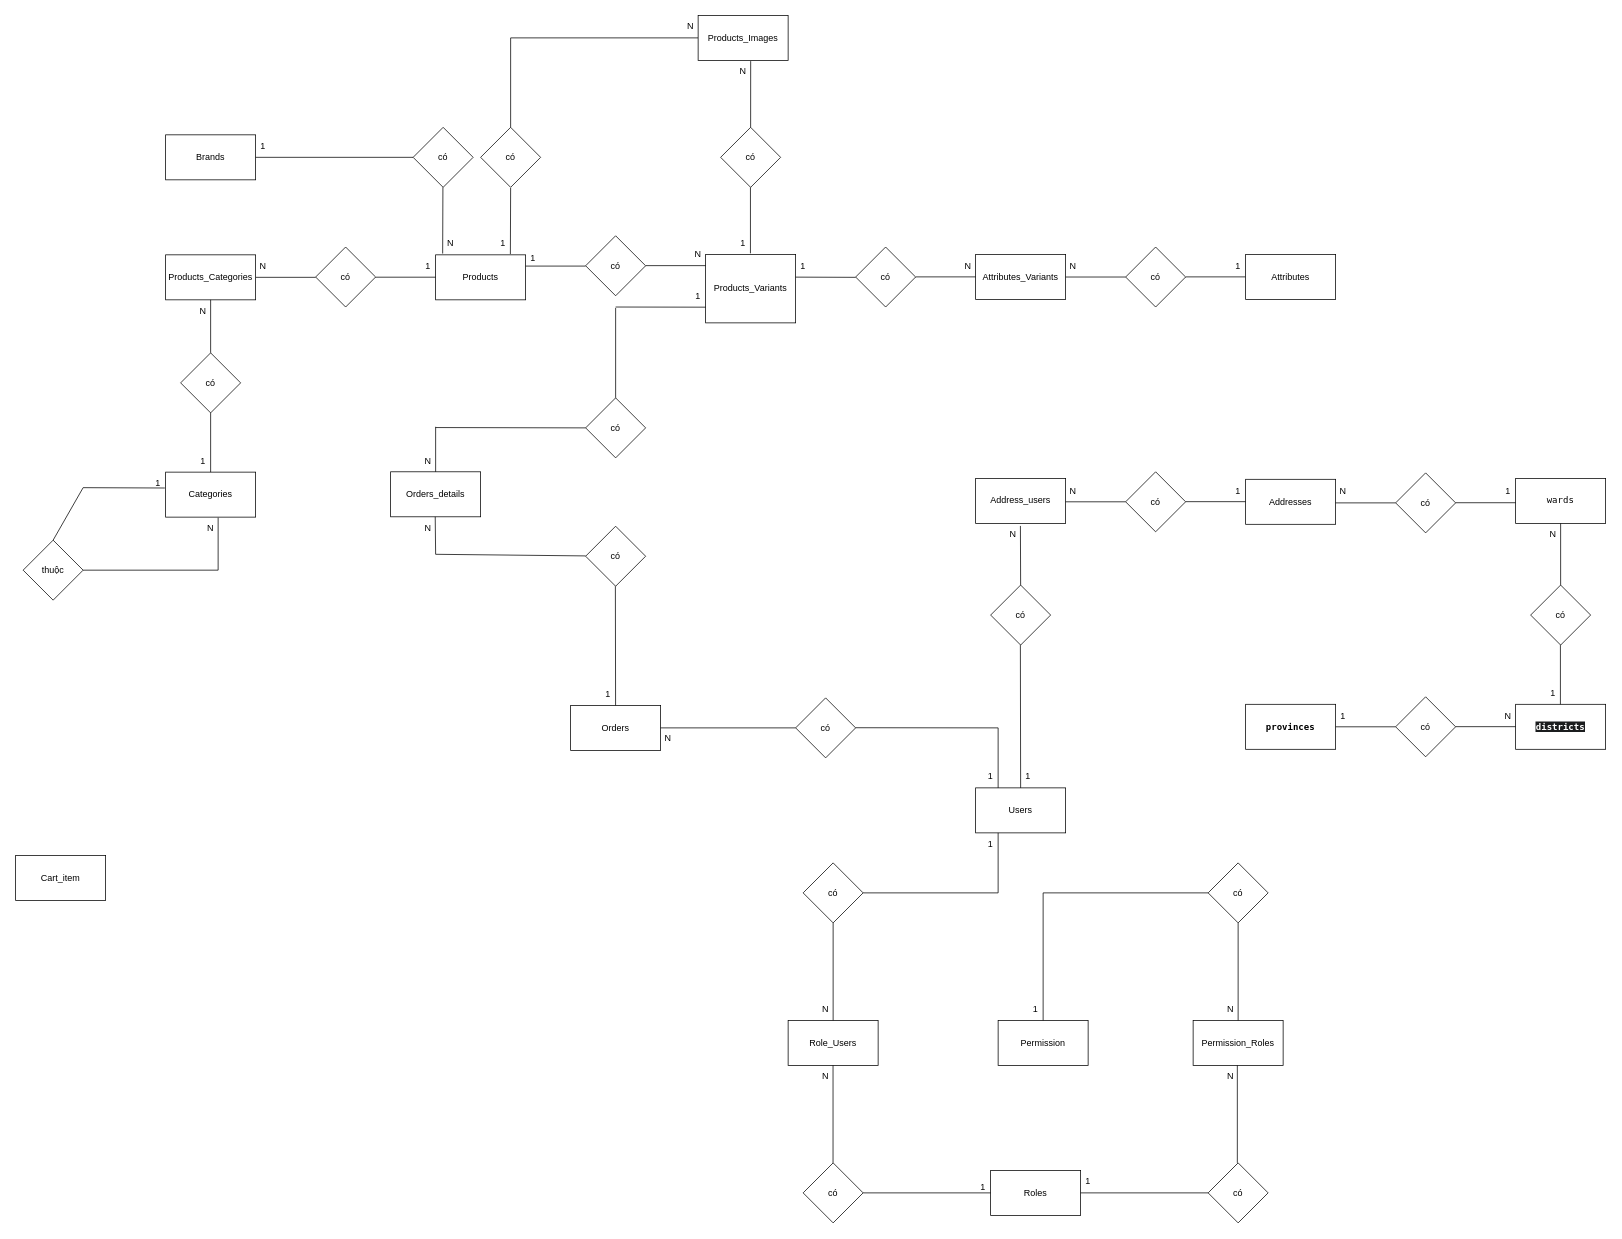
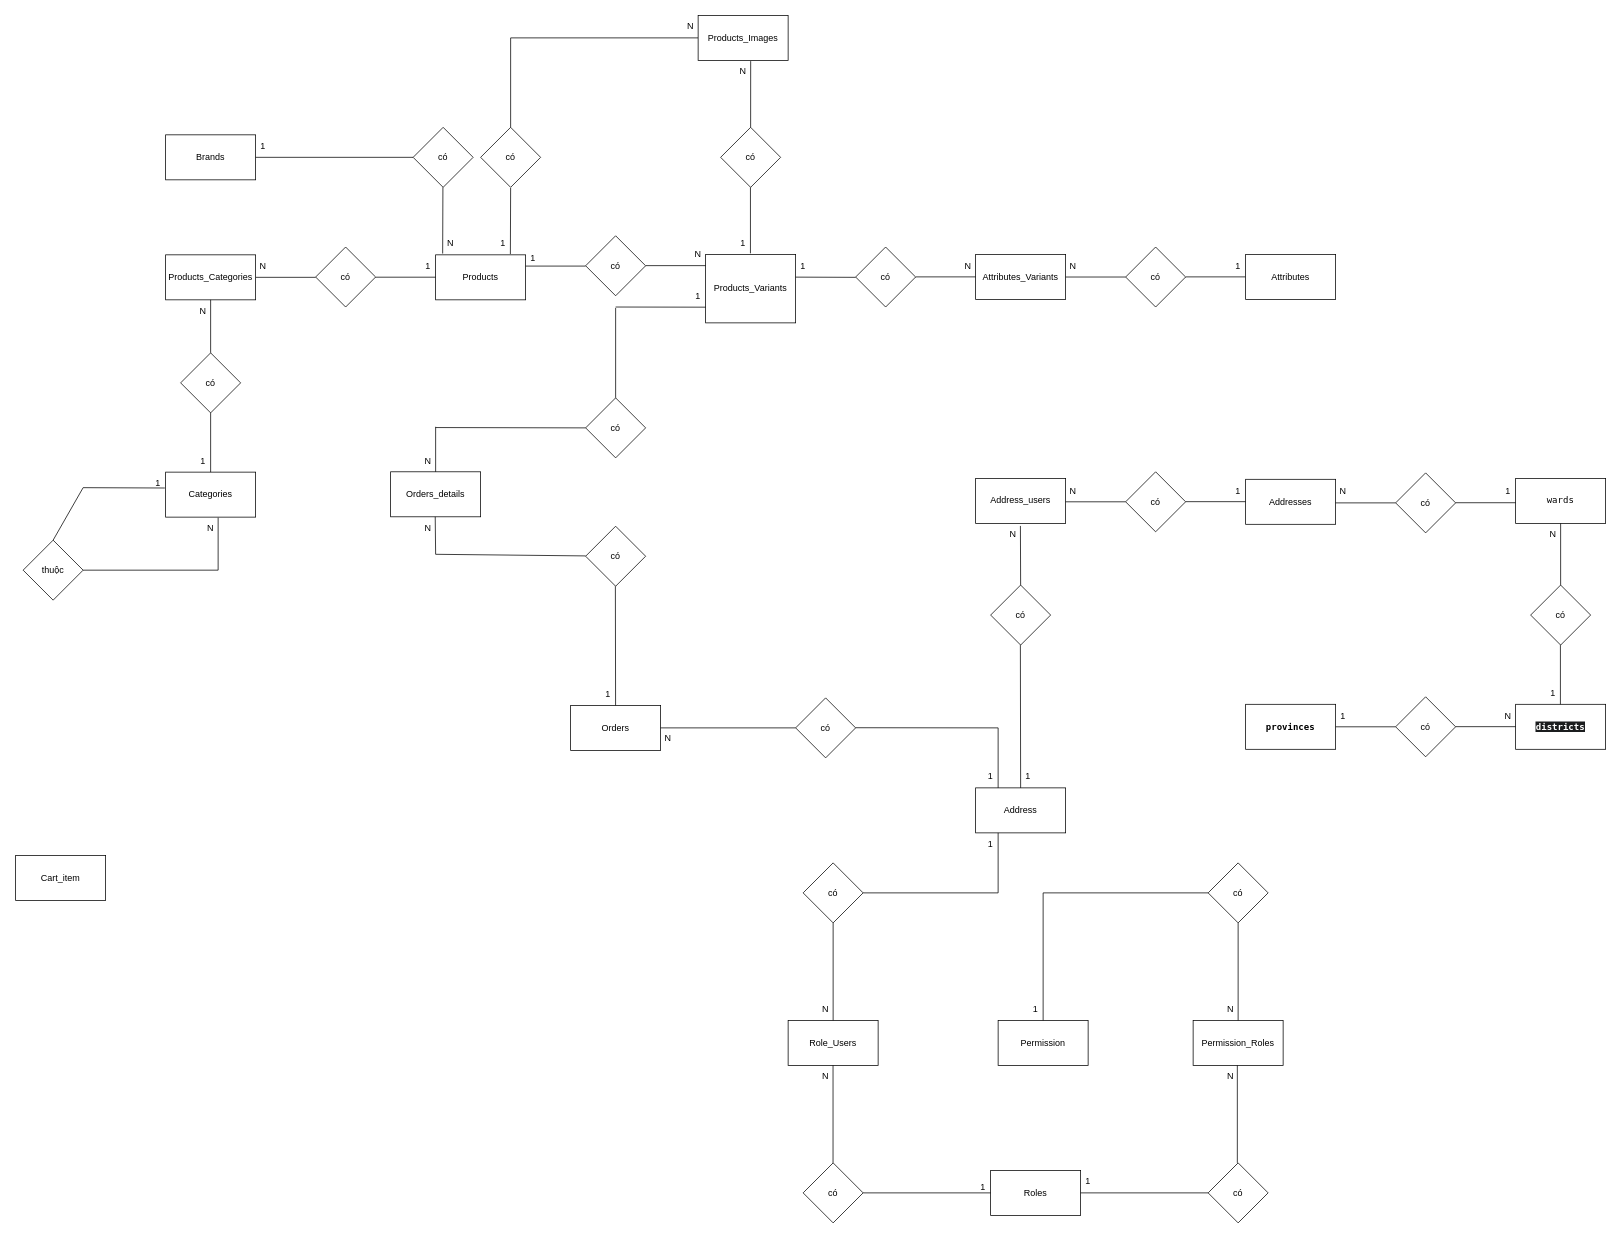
node "Users": label "Users" -> "Address"
